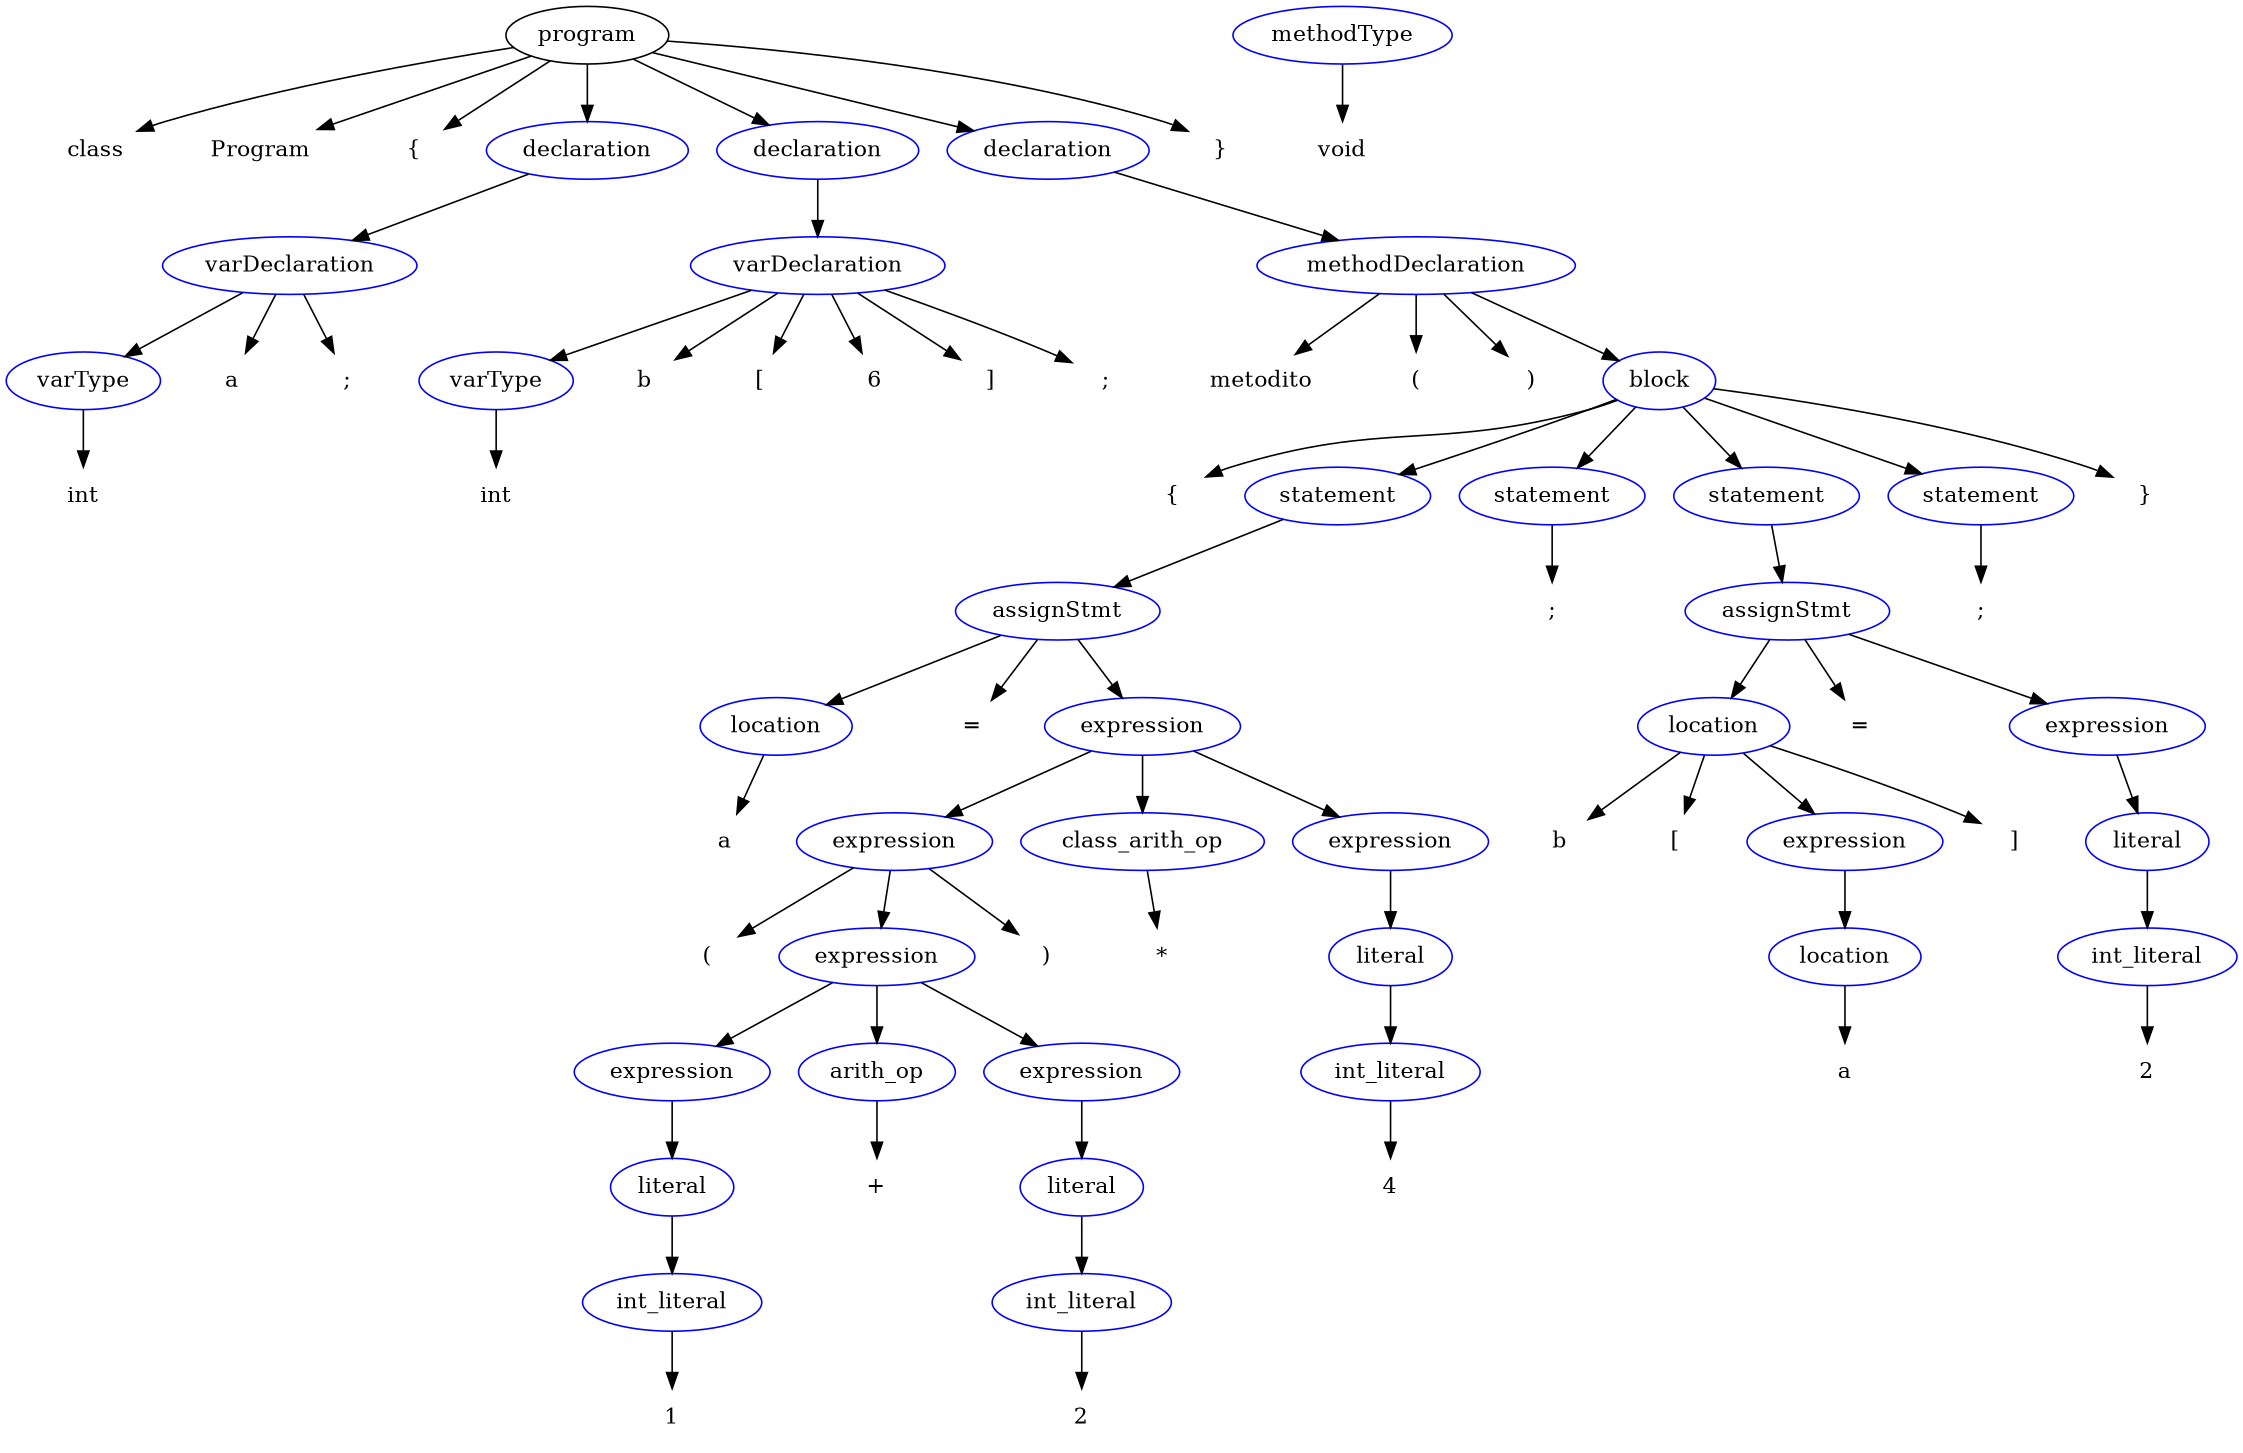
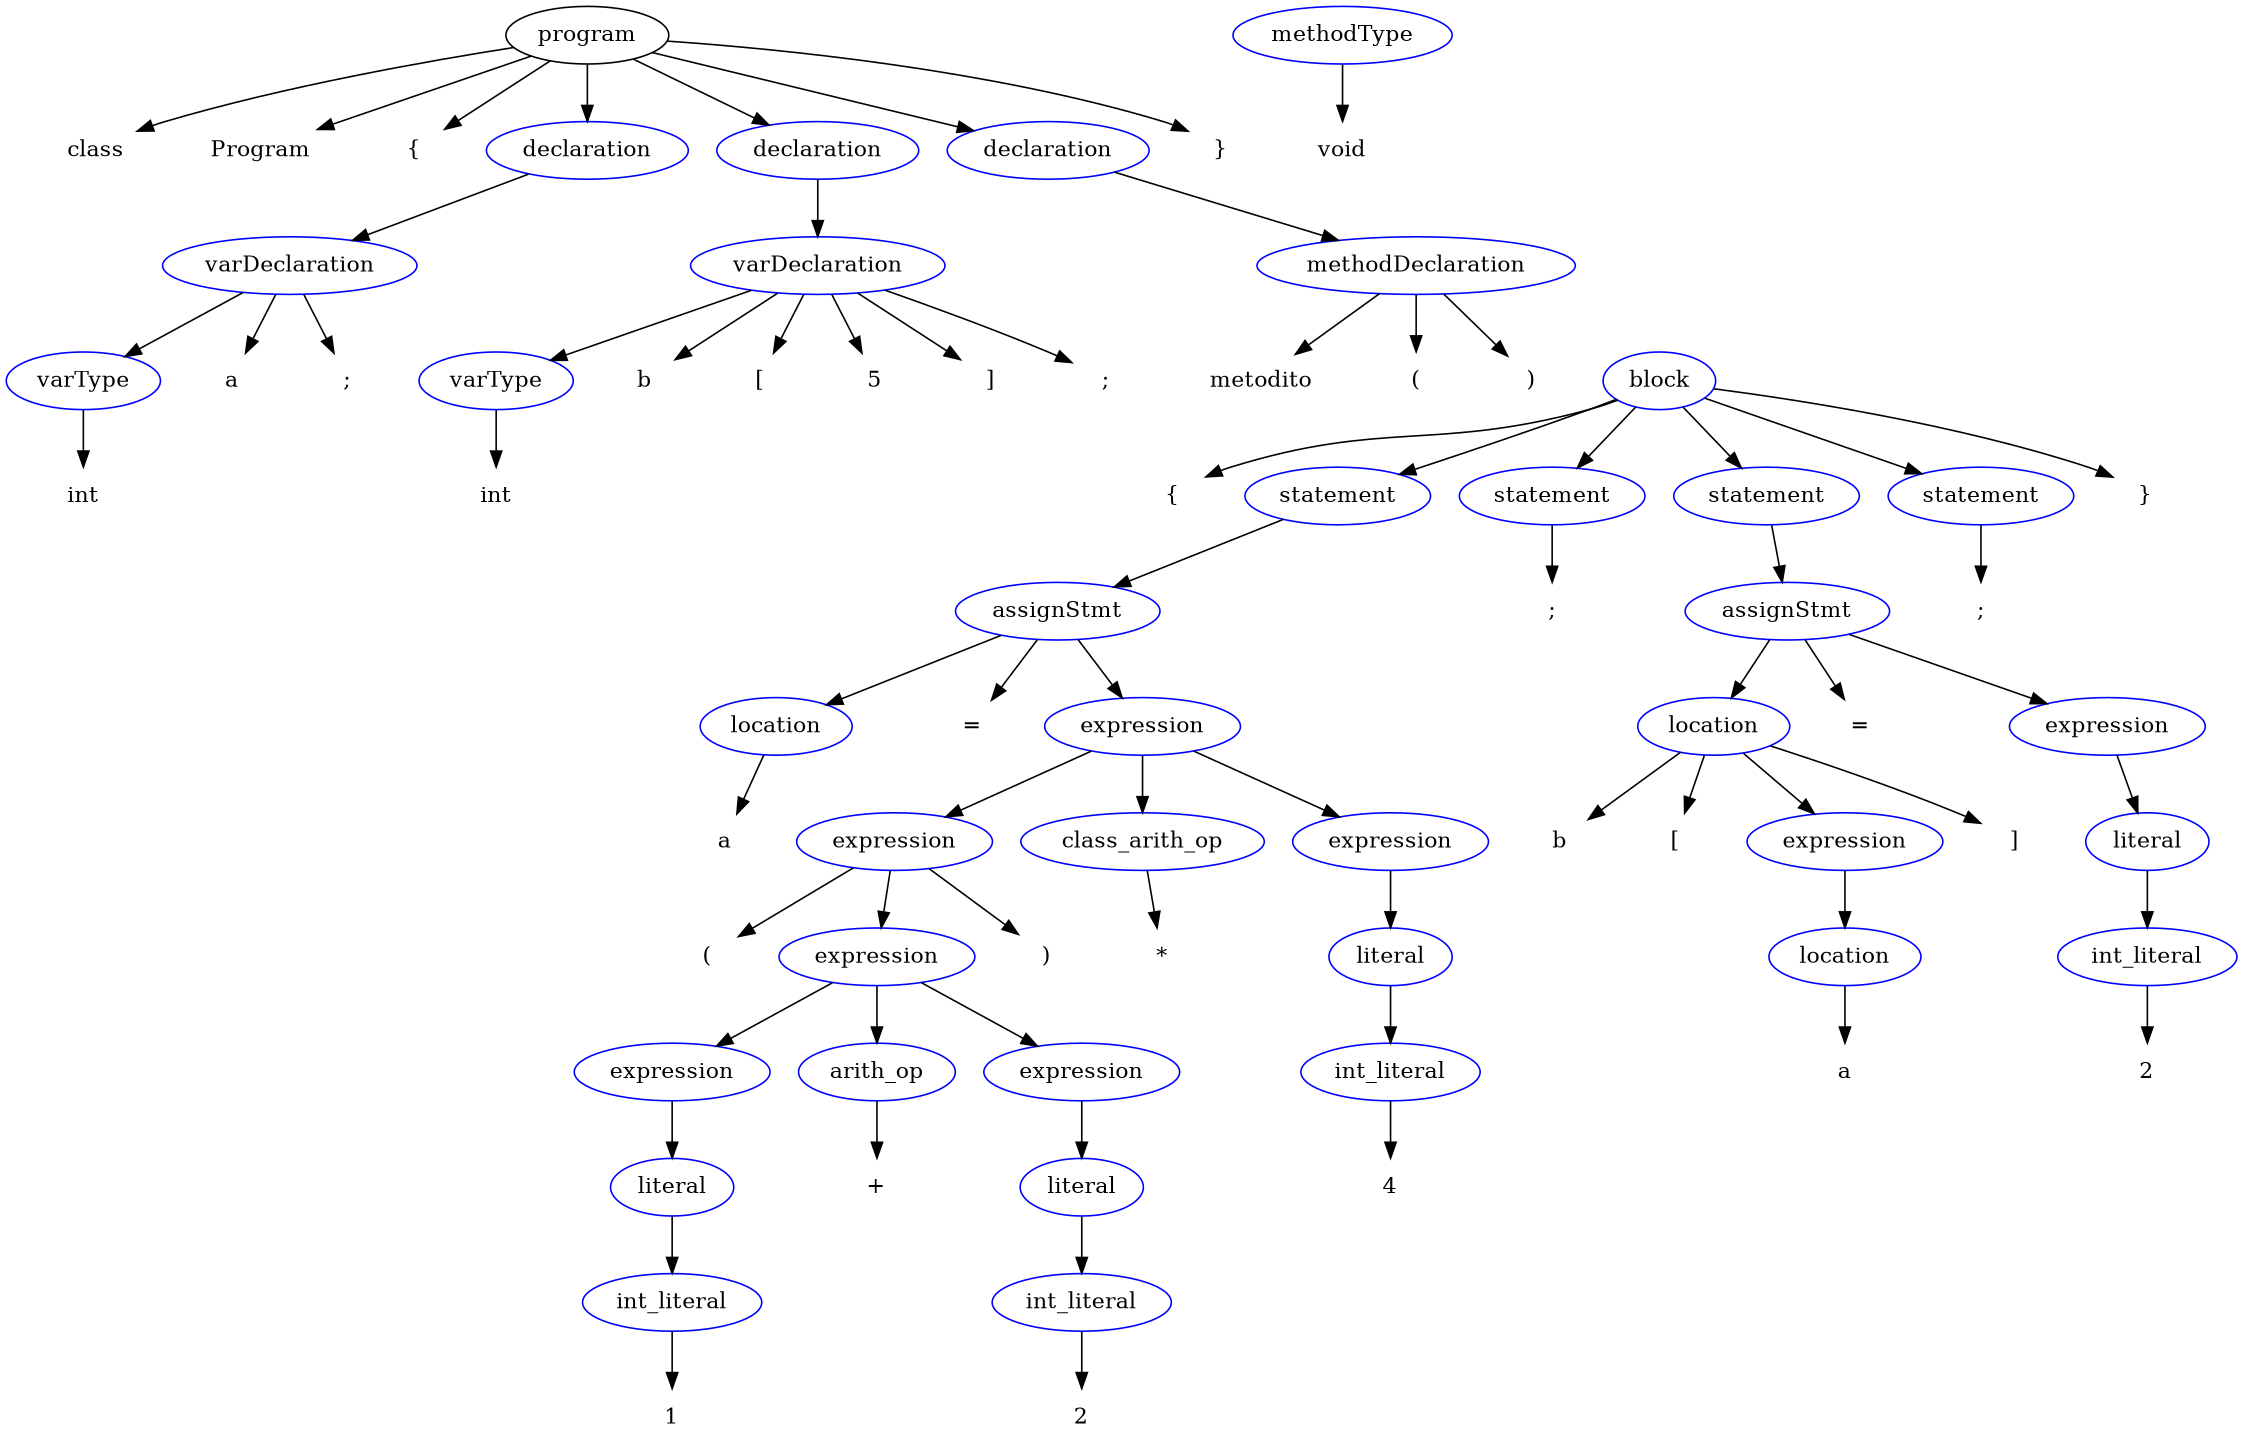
edge "methodDeclaration" -> "block": removed
node "6": label "6" -> "5"
